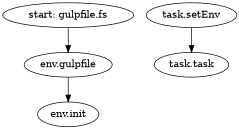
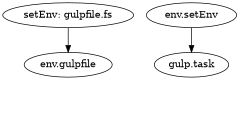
node "start: gulpfile.fs": label "start: gulpfile.fs" -> "setEnv: gulpfile.fs"
node "task.setEnv": label "task.setEnv" -> "env.setEnv"
node "task.task": label "task.task" -> "gulp.task"
node "env.init": removed
